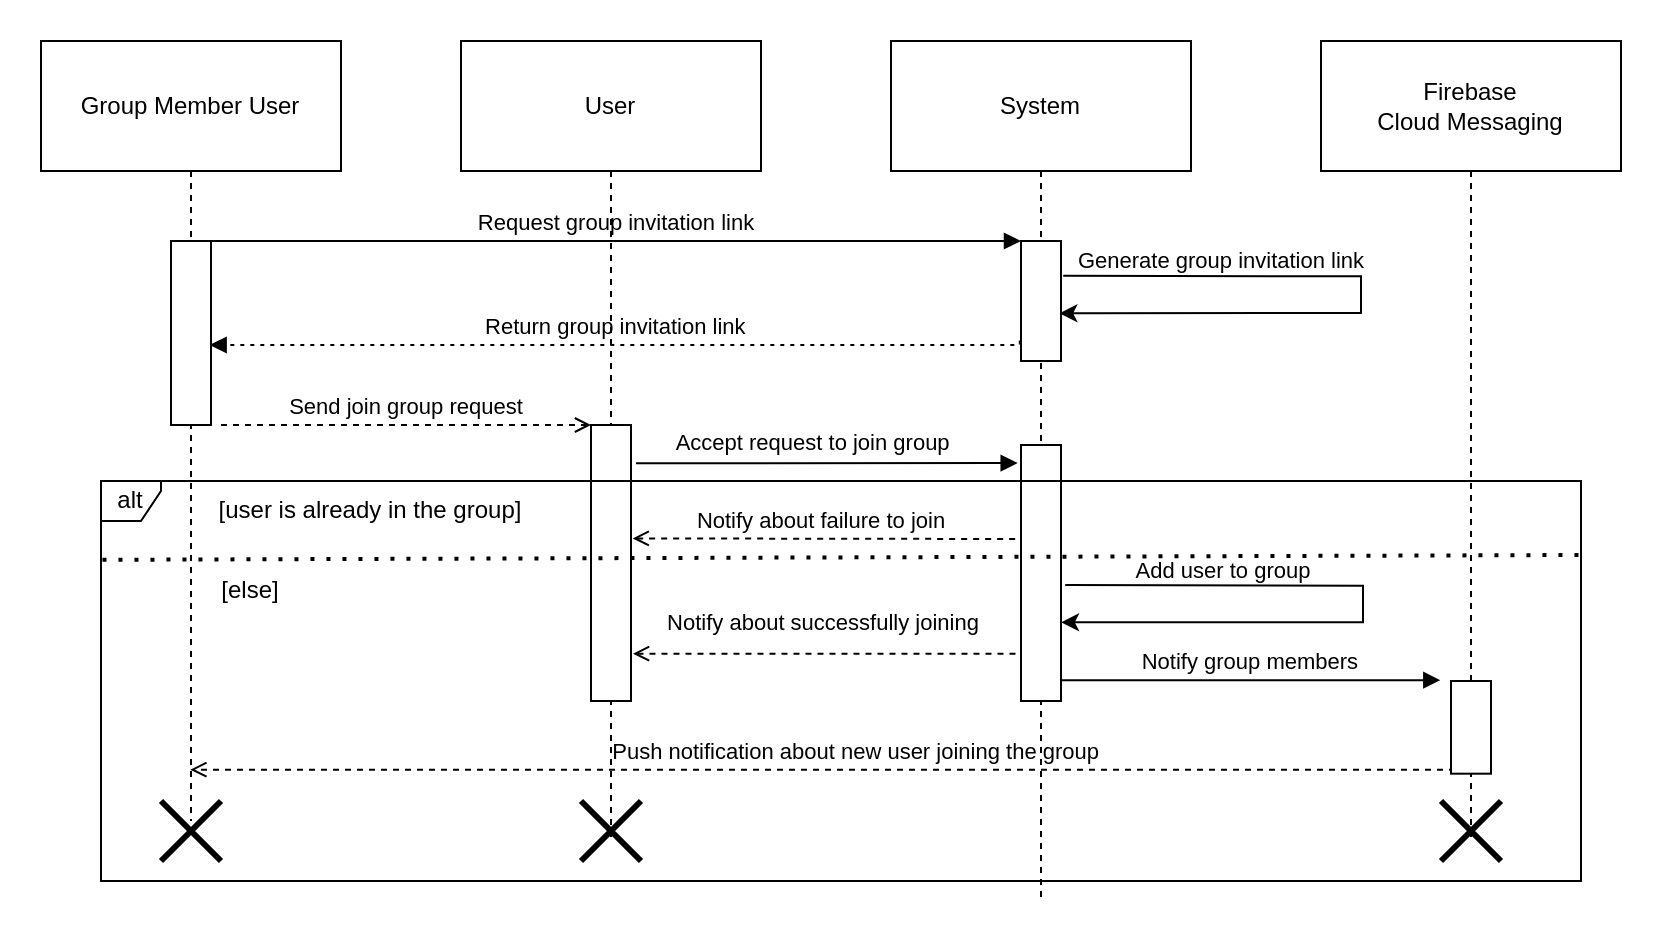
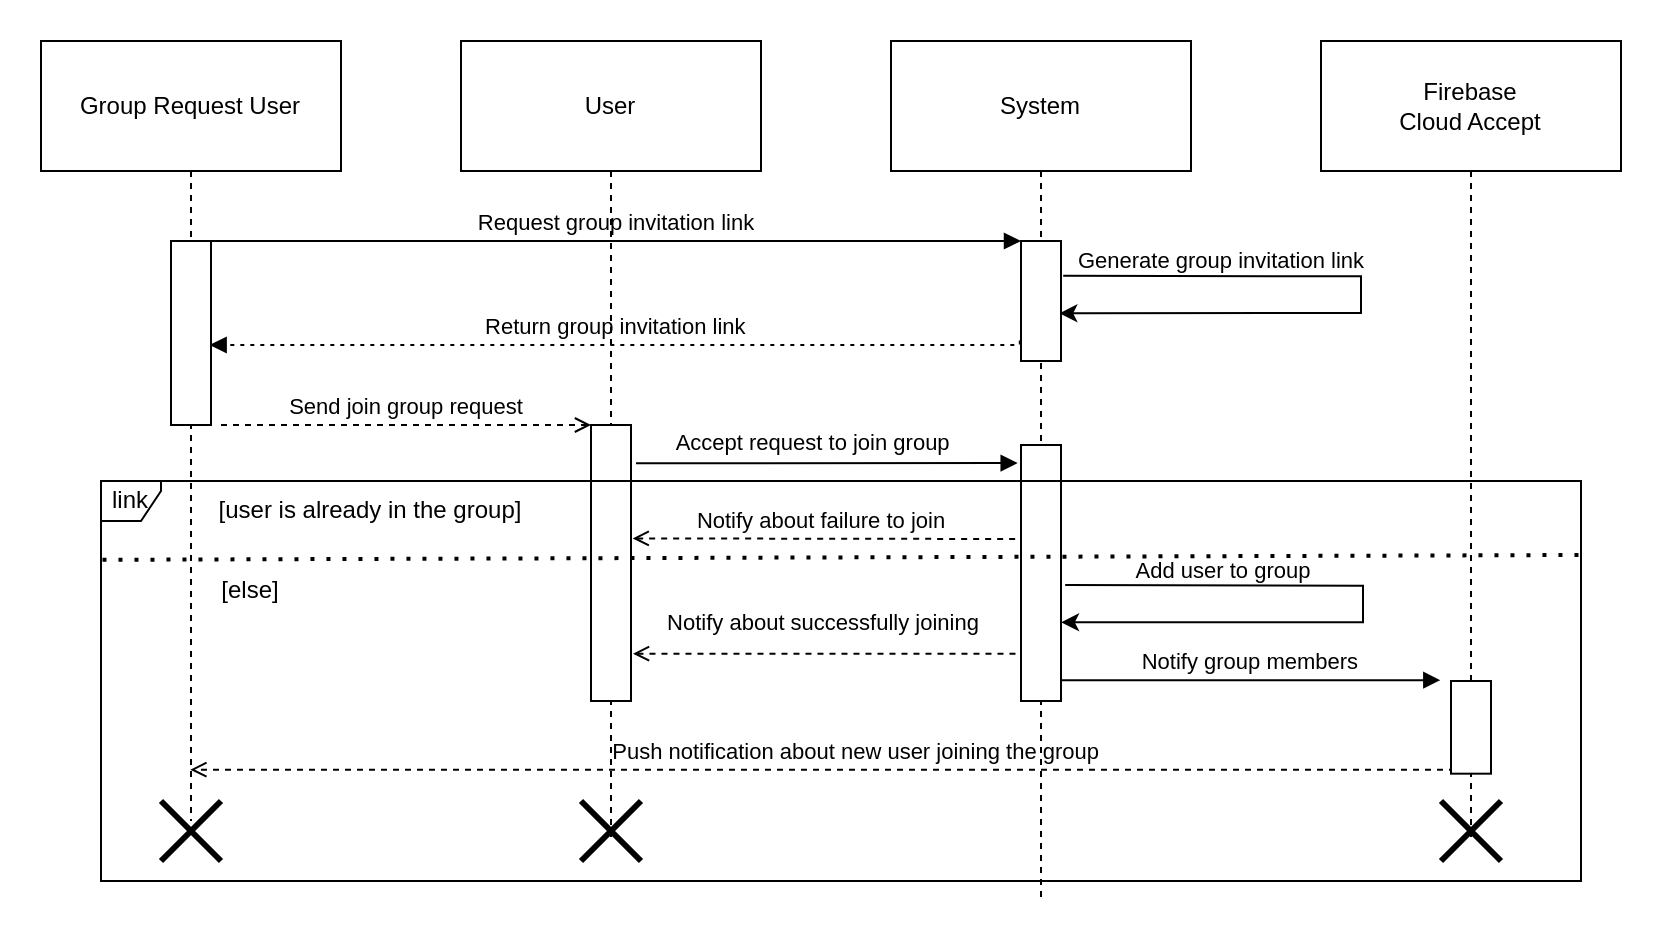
node "Group Member User": label "Group Member User" -> "Group Request User"
node "Firebase Cloud Messaging": label "Firebase Cloud Messaging" -> "Firebase Cloud Accept"
node "alt": label "alt" -> "link"
